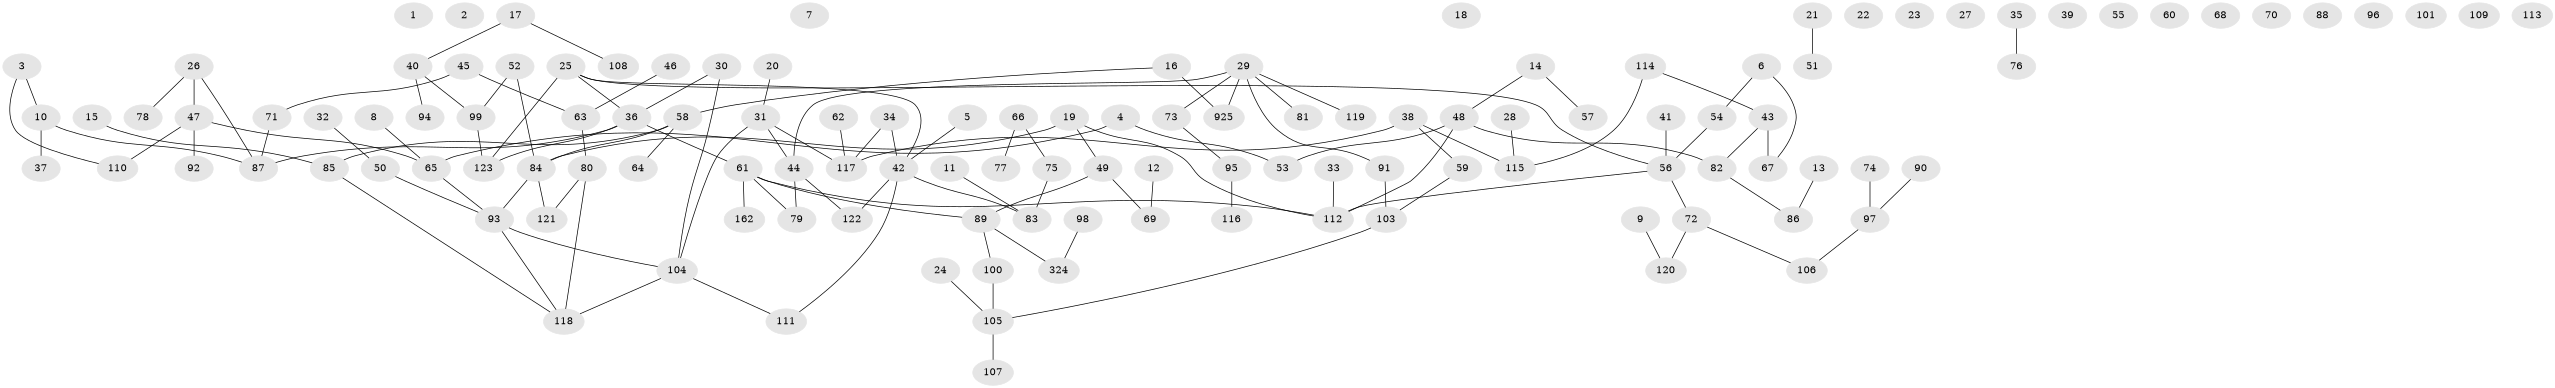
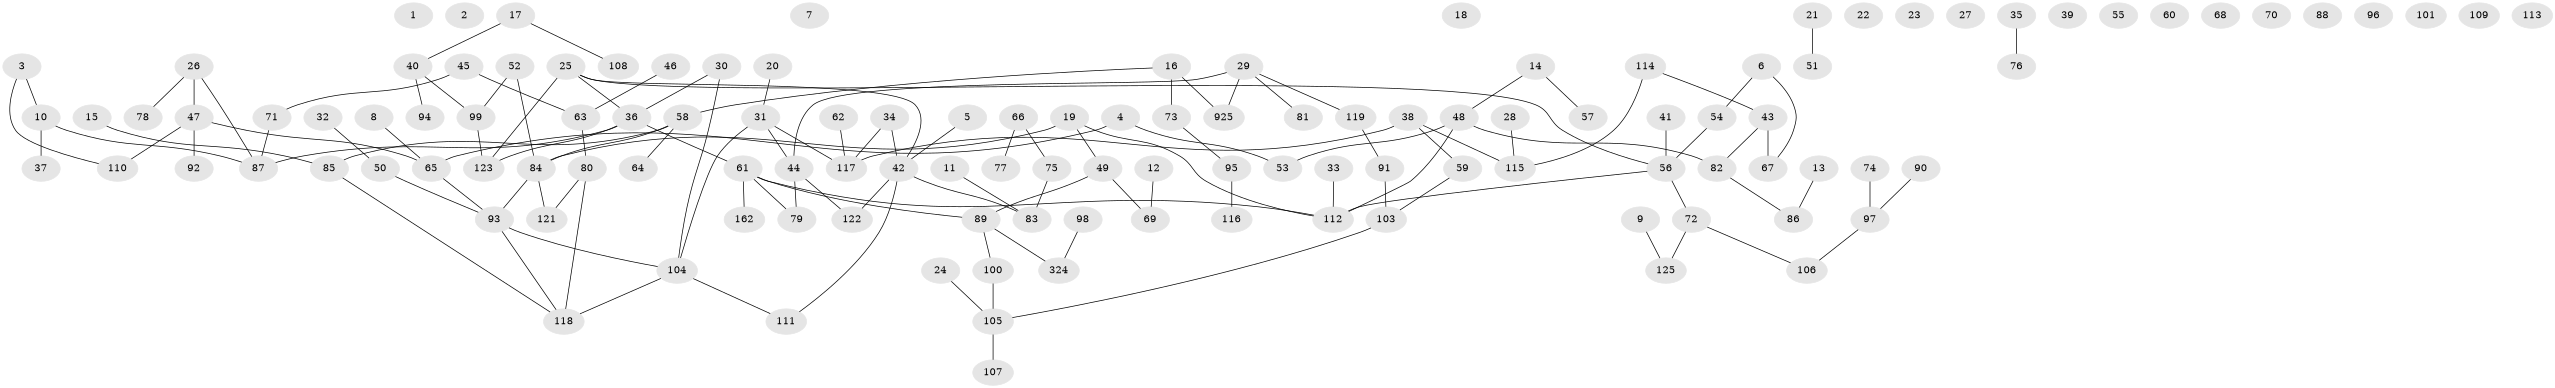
edge "29" -- "73": now "16" -- "73"
edge "29" -- "91": now "119" -- "91"
node "120": label "120" -> "125"
